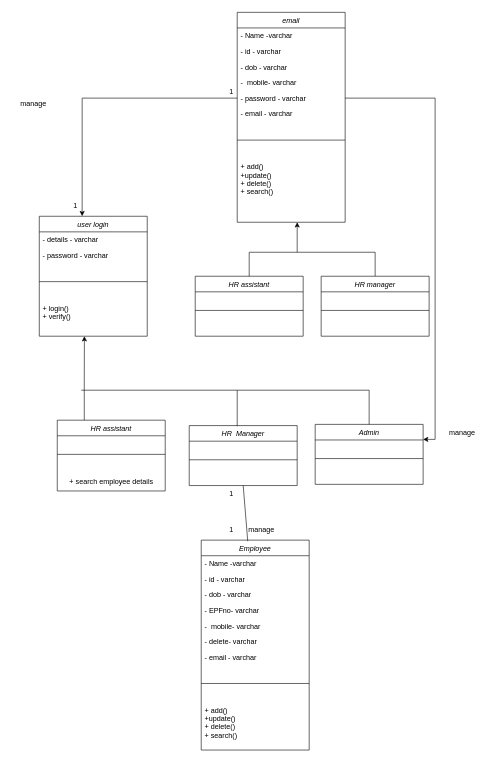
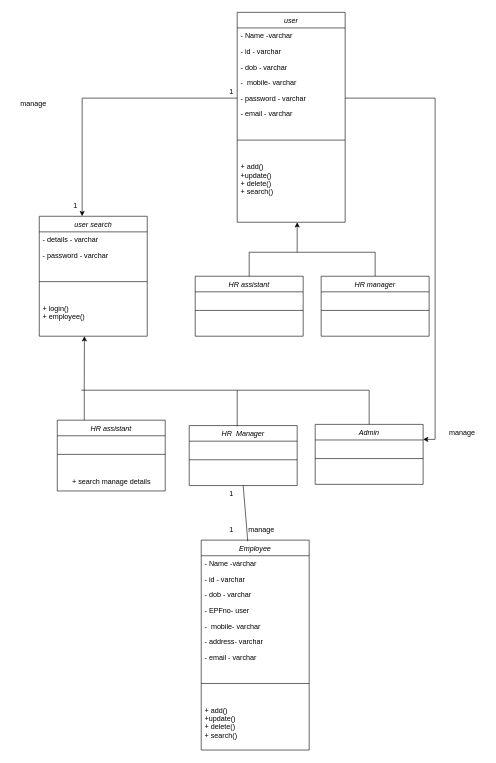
node "email": label "email" -> "user"
node "user login": label "user login" -> "user search"
node "+ login() + verify()": label "+ login() + verify()" -> "+ login() + employee()"
node "+ search employee details": label "+ search employee details" -> "+ search manage details"
node "- EPFno- varchar": label "- EPFno- varchar" -> "- EPFno- user"
node "- delete- varchar": label "- delete- varchar" -> "- address- varchar"
